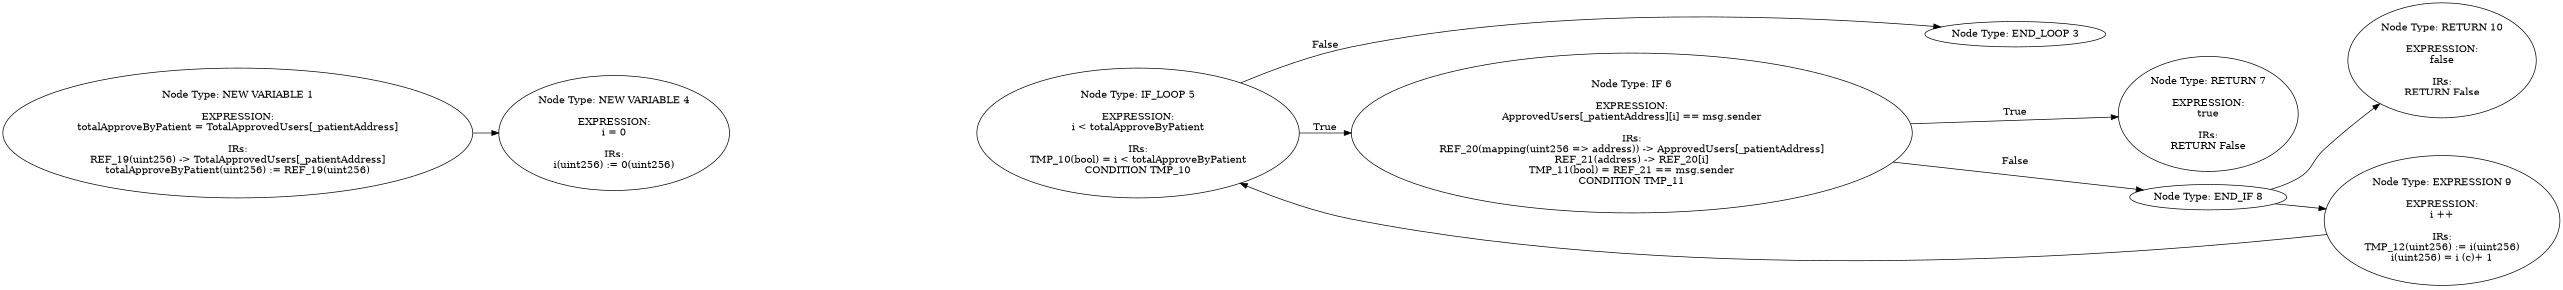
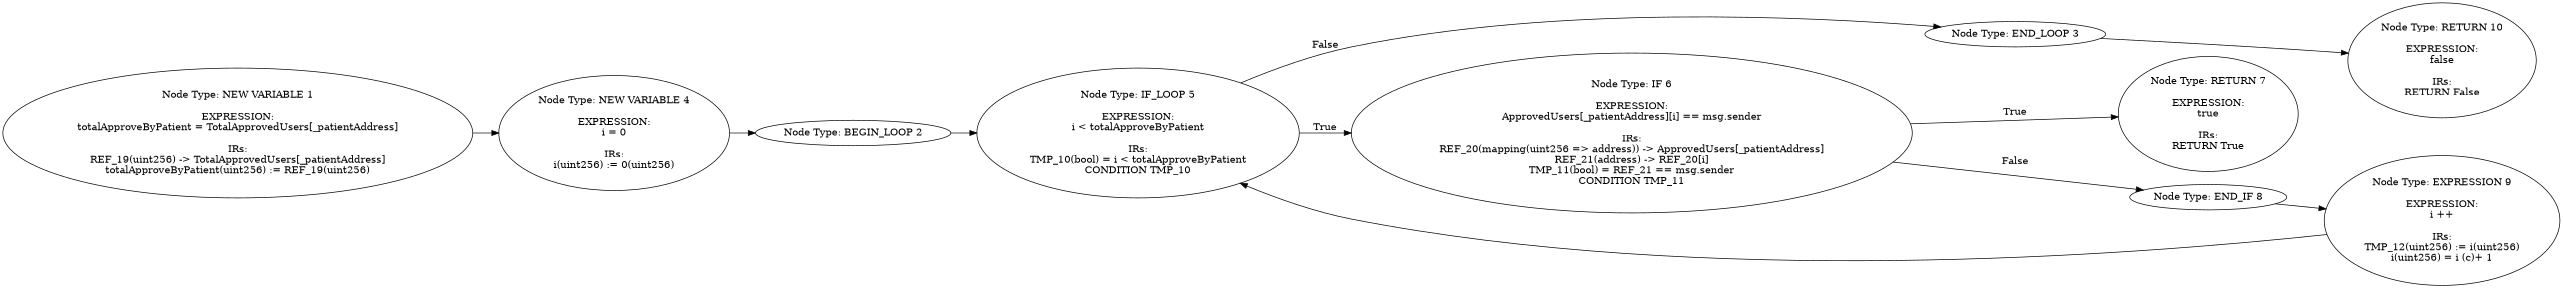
node "Node Type: RETURN 7 EXPRESSION: true IRs: RETURN False": label "Node Type: RETURN 7 EXPRESSION: true IRs: RETURN False" -> "Node Type: RETURN 7 EXPRESSION: true IRs: RETURN True"
node "Node Type: BEGIN_LOOP 2": added
edge "Node Type: END_IF 8" -> "Node Type: RETURN 10 EXPRESSION: false IRs: RETURN False": now "Node Type: END_LOOP 3" -> "Node Type: RETURN 10 EXPRESSION: false IRs: RETURN False"
